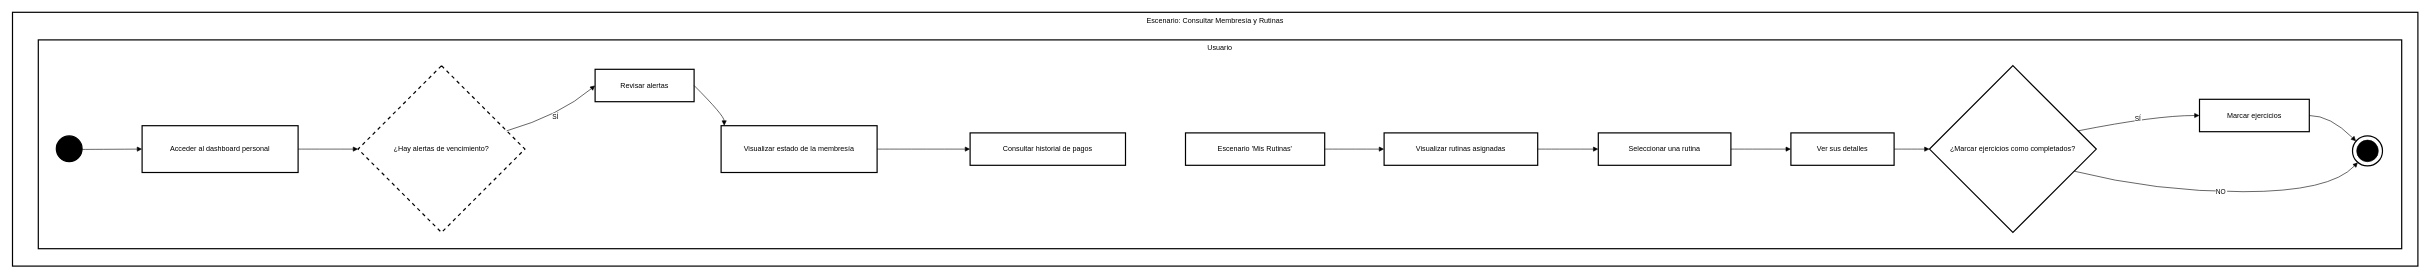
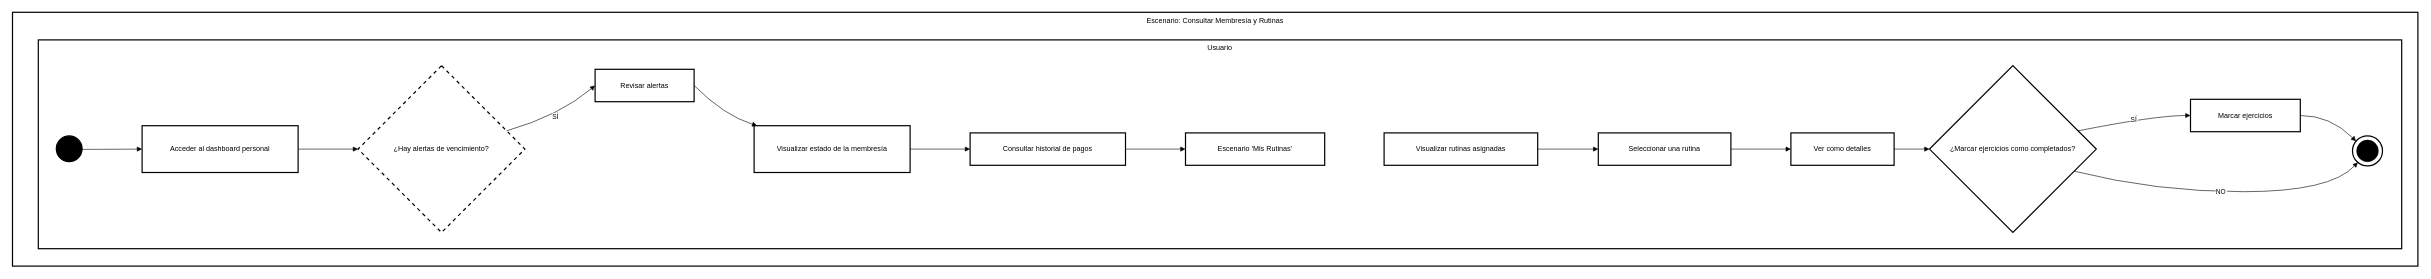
node "Marcar ejercicios": moved (2254, 116) -> (2245, 116)
node "Visualizar estado de la membresía": moved (799, 149) -> (832, 149)
edge "Consultar historial de pagos" -> "Escenario 'Mis Rutinas'": added
edge "Escenario 'Mis Rutinas'" -> "Visualizar rutinas asignadas": removed
node "Ver sus detalles": label "Ver sus detalles" -> "Ver como detalles"
